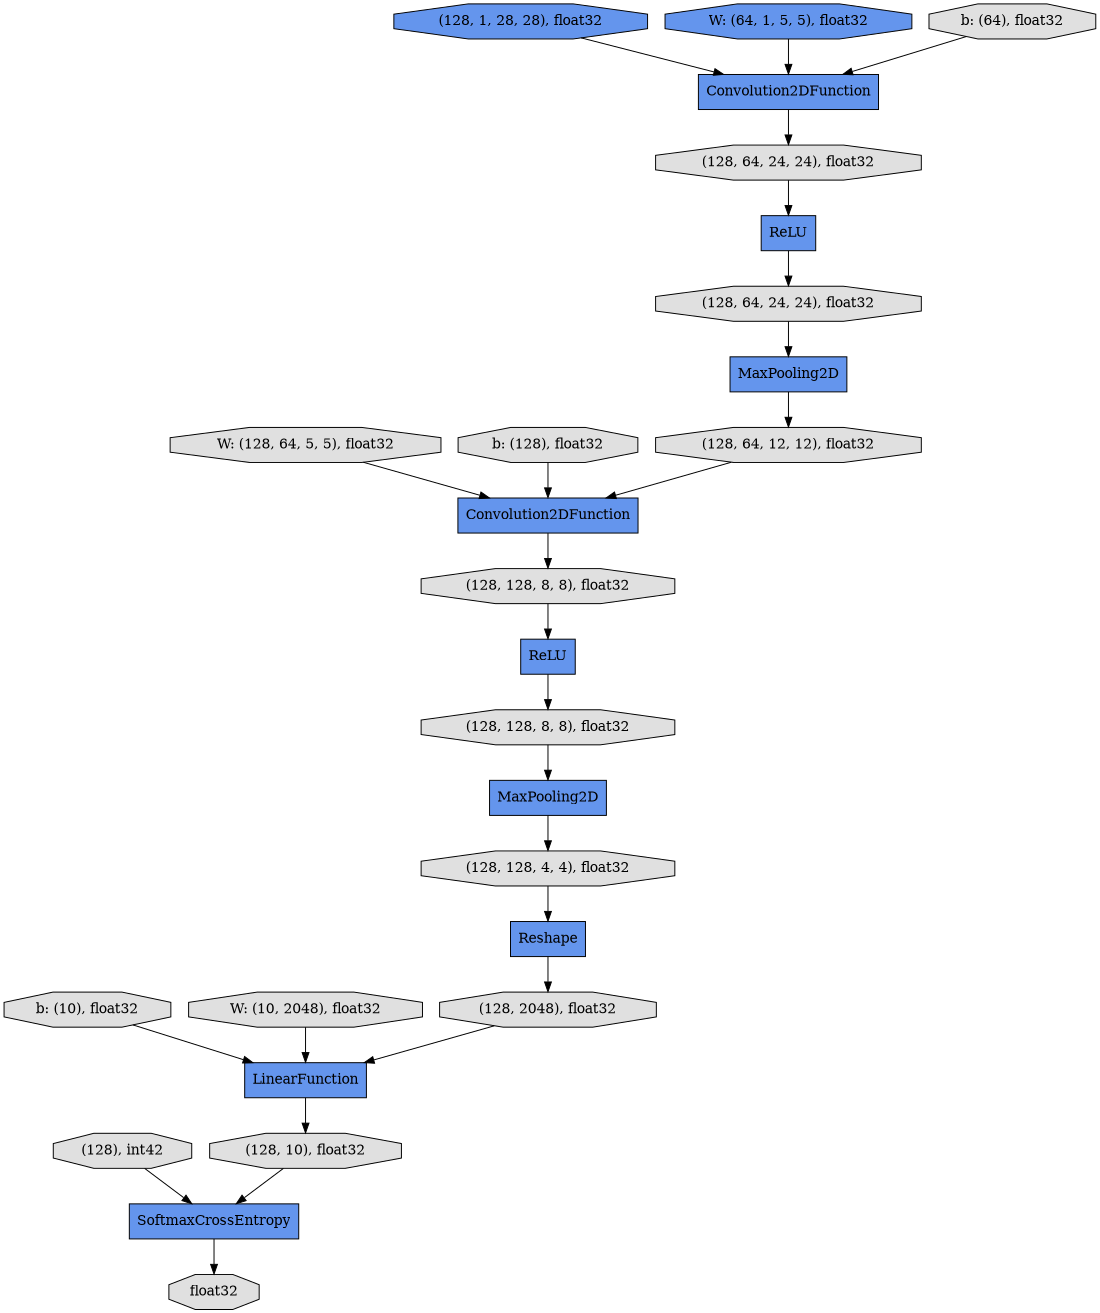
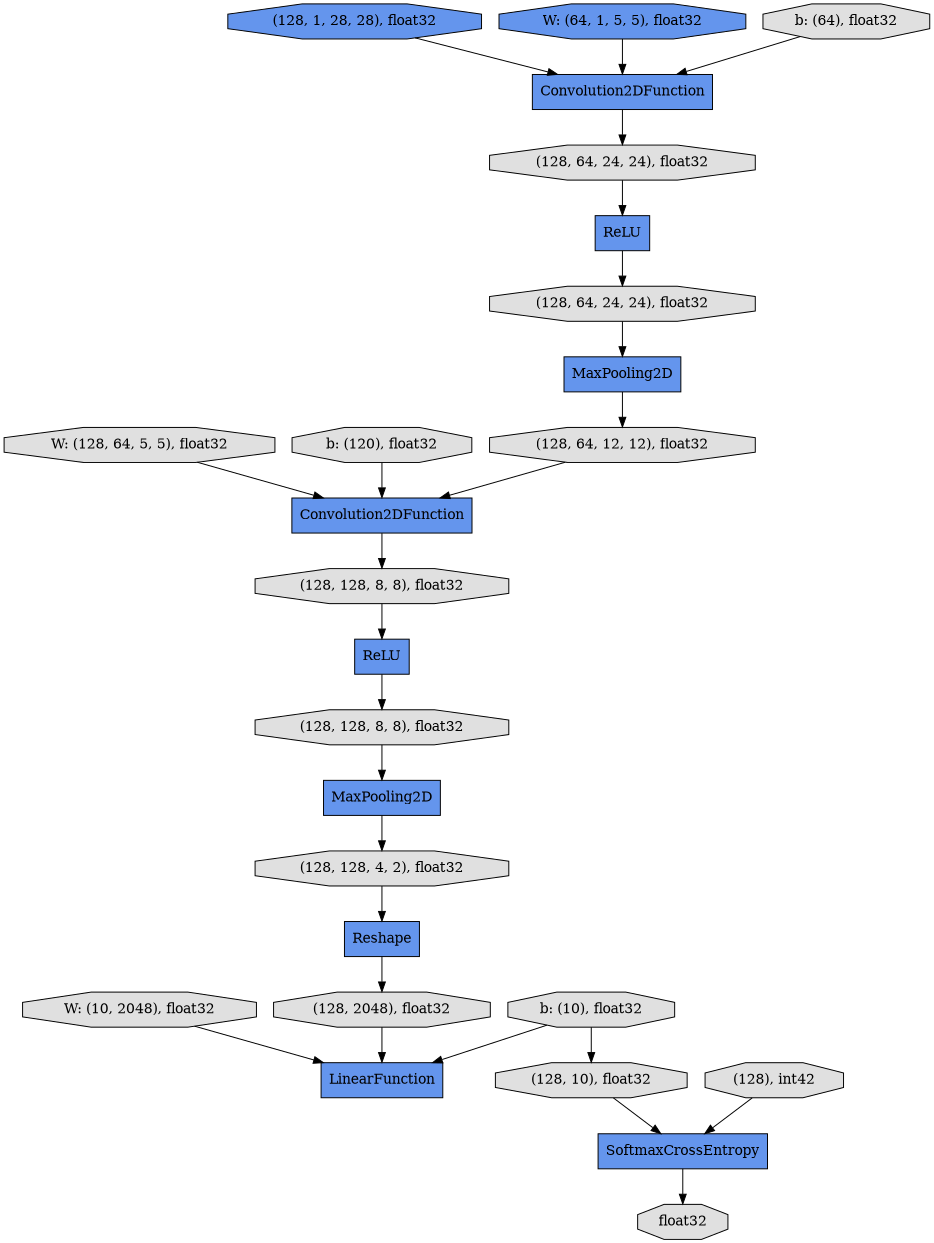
node "b: (128), float32": label "b: (128), float32" -> "b: (120), float32"
node "(128, 128, 4, 4), float32": label "(128, 128, 4, 4), float32" -> "(128, 128, 4, 2), float32"
edge "LinearFunction" -> "(128, 10), float32": now "b: (10), float32" -> "(128, 10), float32"
